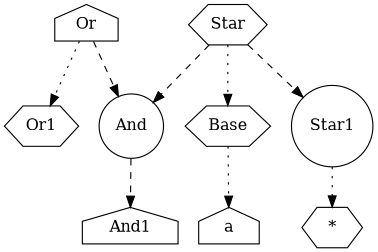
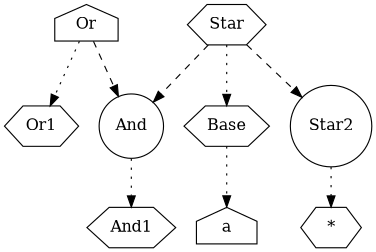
node "Star1": label "Star1" -> "Star2"
edge "And" -> "And1": style dashed -> dotted
node "And1": shape house -> hexagon
